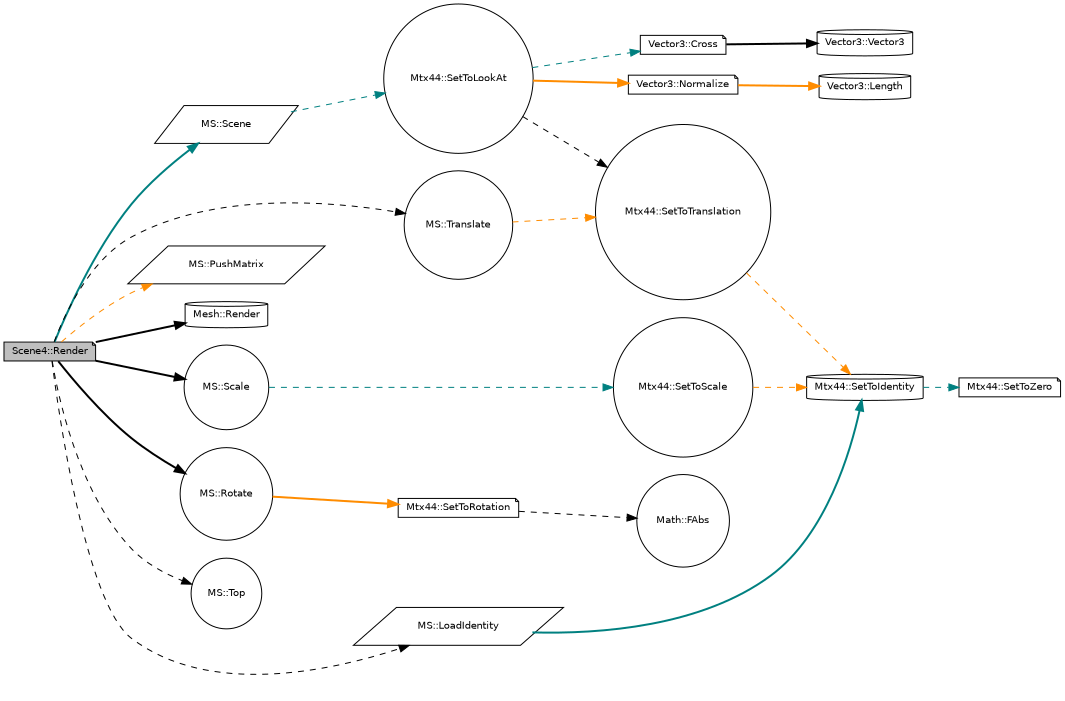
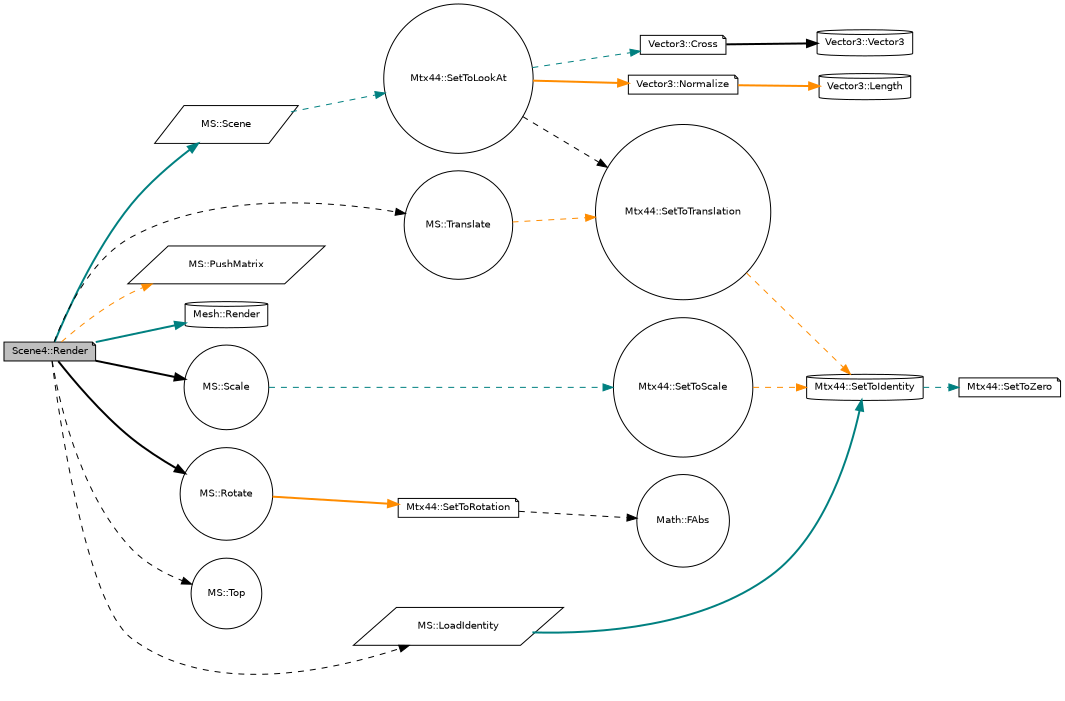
edge "Scene4::Render" -> "Mesh::Render": color black -> teal
